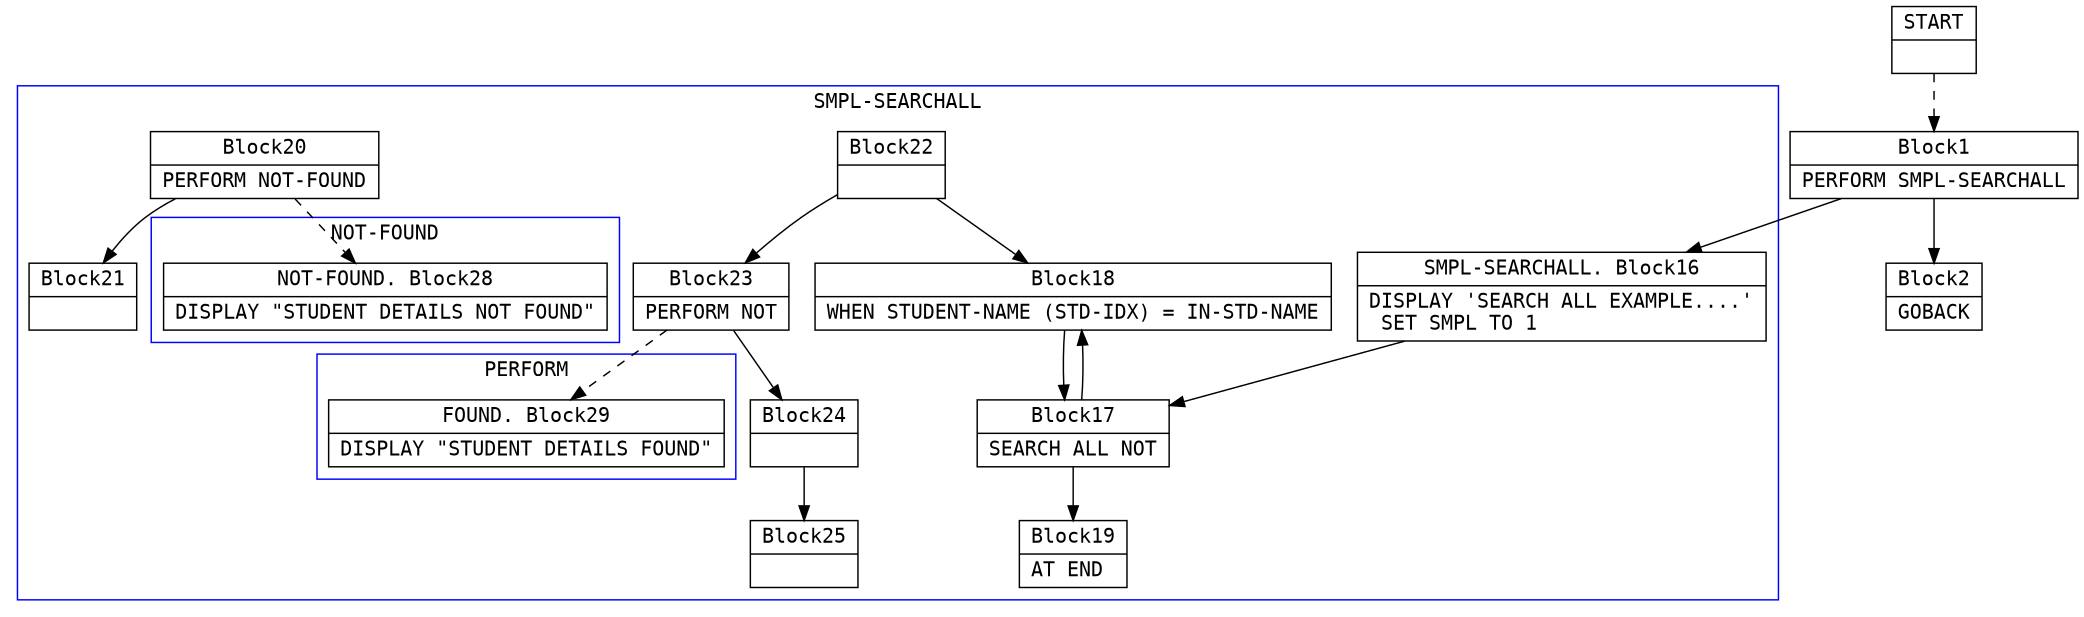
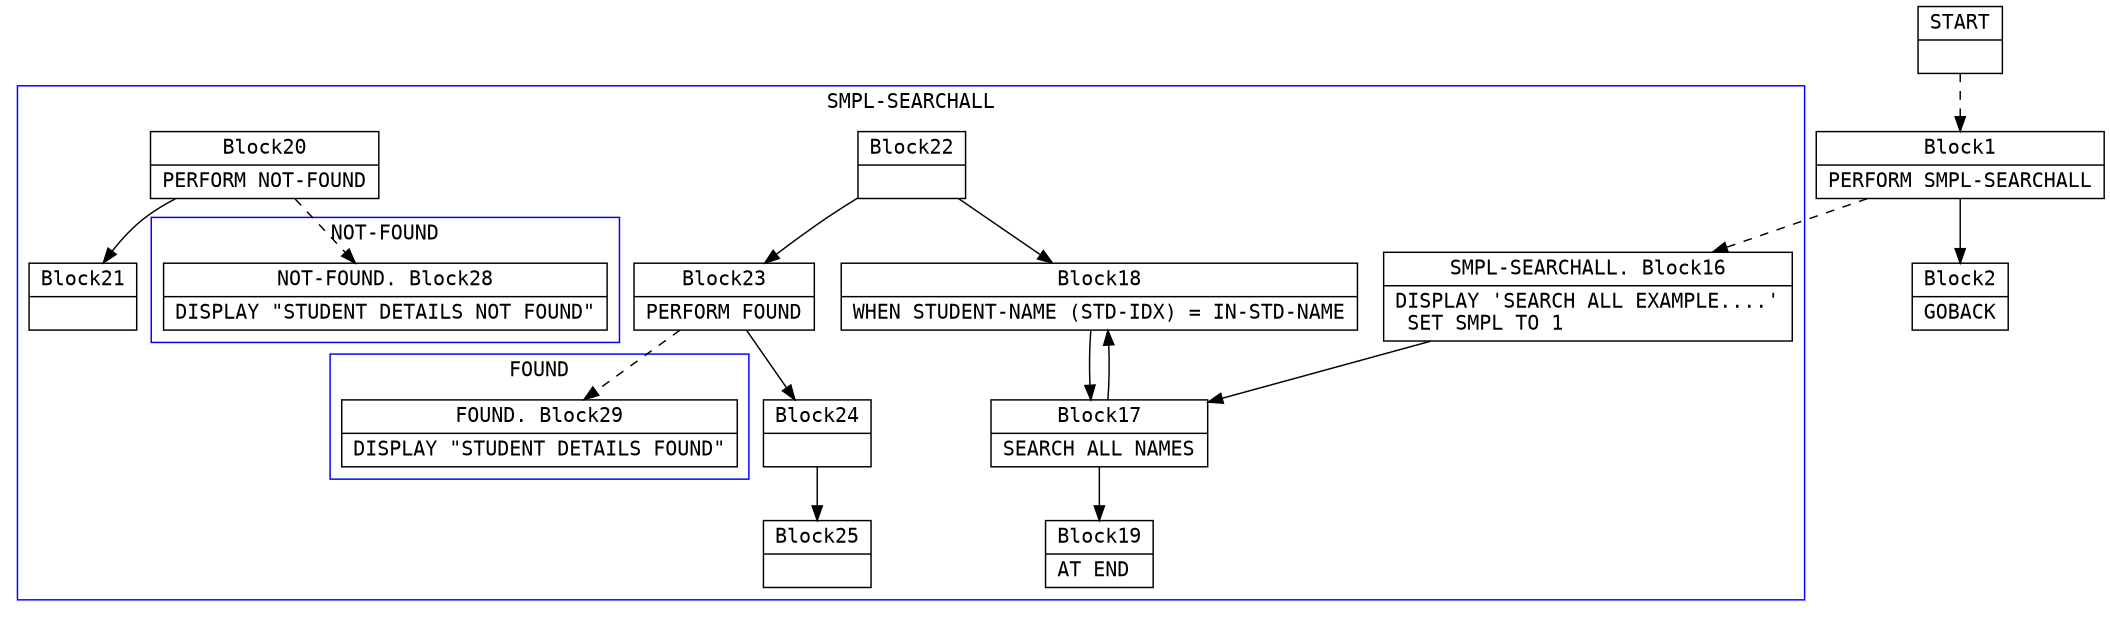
edge "Block1" -> "SMPL-SEARCHALL. Block16": style solid -> dashed
node "Block23": text "PERFORM NOT" -> "PERFORM FOUND"
cluster "PERFORM": label "PERFORM" -> "FOUND"
node "Block17": text "SEARCH ALL NOT" -> "SEARCH ALL NAMES"
